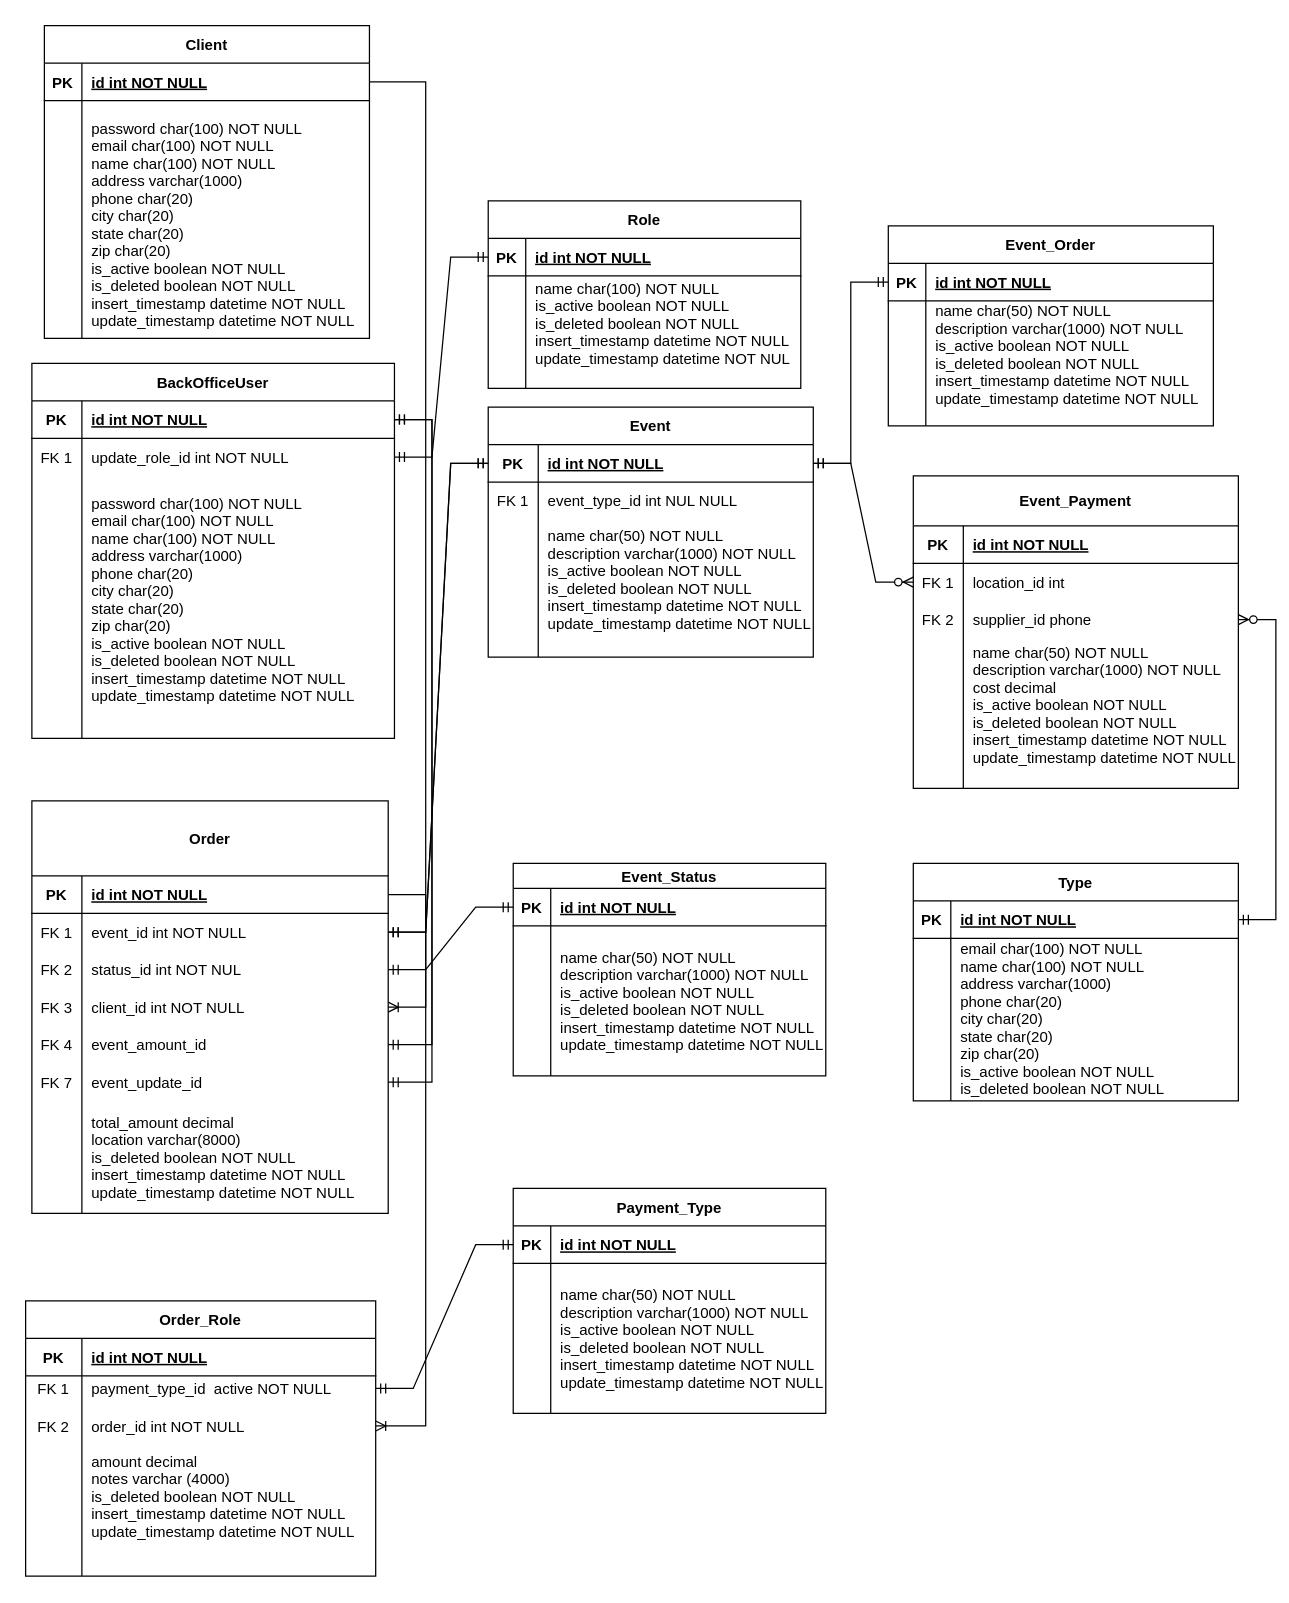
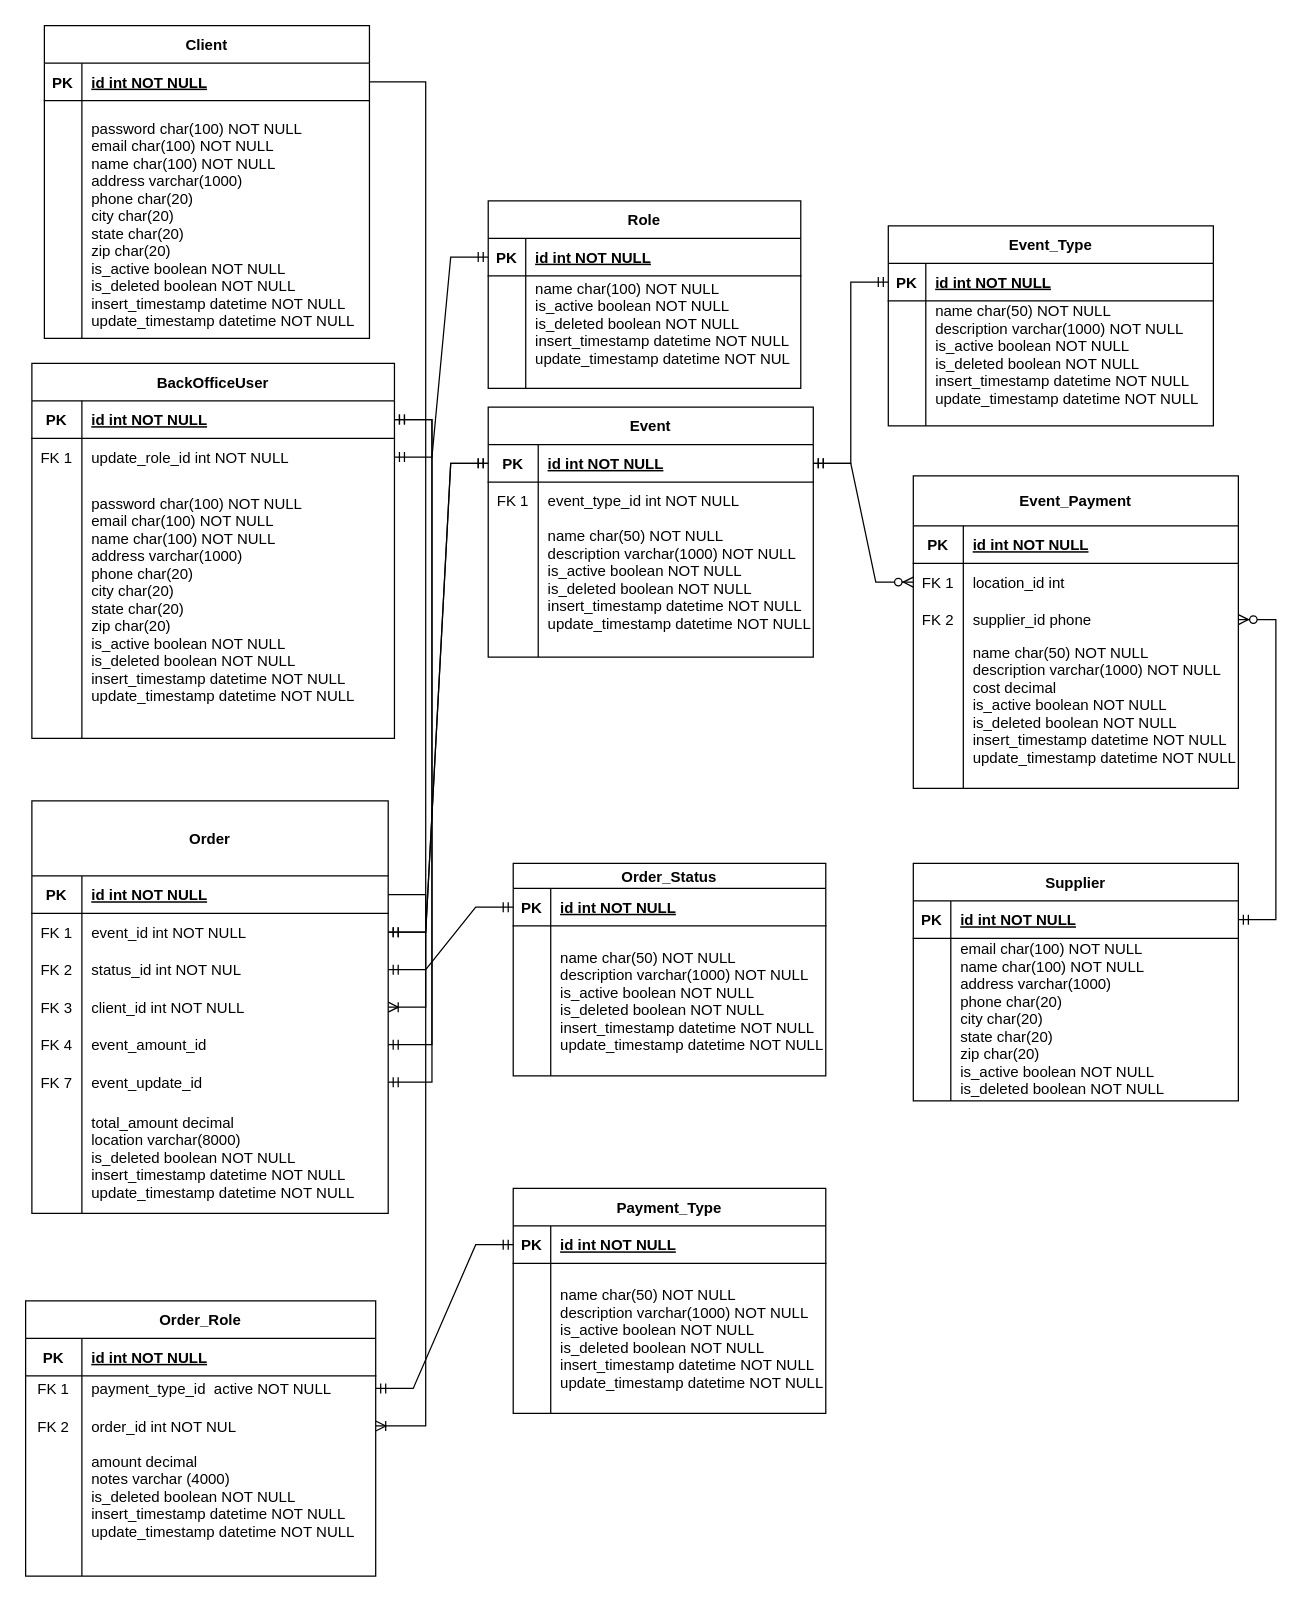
node "Event_Order": label "Event_Order" -> "Event_Type"
node "event_type_id int NUL NULL": label "event_type_id int NUL NULL" -> "event_type_id int NOT NULL"
node "Event_Status": label "Event_Status" -> "Order_Status"
node "Type": label "Type" -> "Supplier"
node "order_id int NOT NULL": label "order_id int NOT NULL" -> "order_id int NOT NUL"
